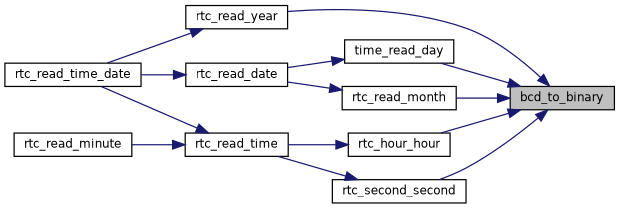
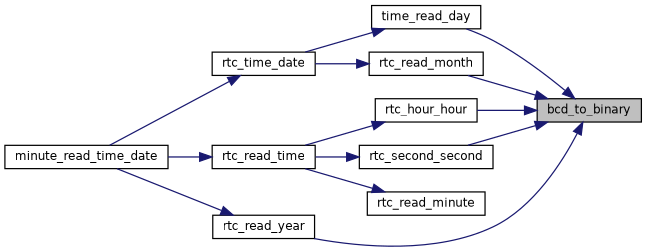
node "rtc_read_time_date": label "rtc_read_time_date" -> "minute_read_time_date"
node "rtc_read_date": label "rtc_read_date" -> "rtc_time_date"
edge "rtc_read_minute" -> "rtc_read_time": reversed
